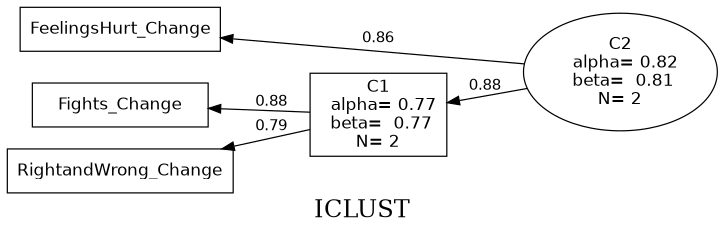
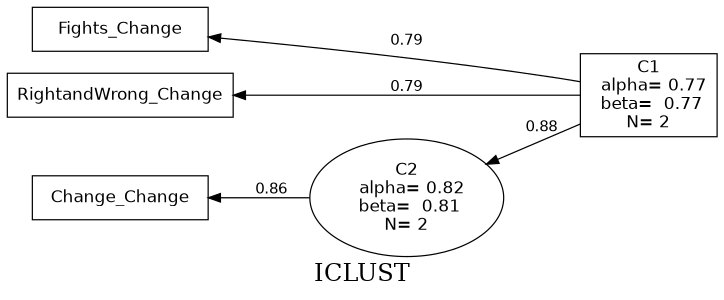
node "FeelingsHurt_Change": label "FeelingsHurt_Change" -> "Change_Change"
edge "C2 alpha= 0.82 beta=  0.81 N= 2" -> "C1 alpha= 0.77 beta=  0.77 N= 2": reversed
edge "C1 alpha= 0.77 beta=  0.77 N= 2" -> "Fights_Change": label "0.88" -> "0.79"
